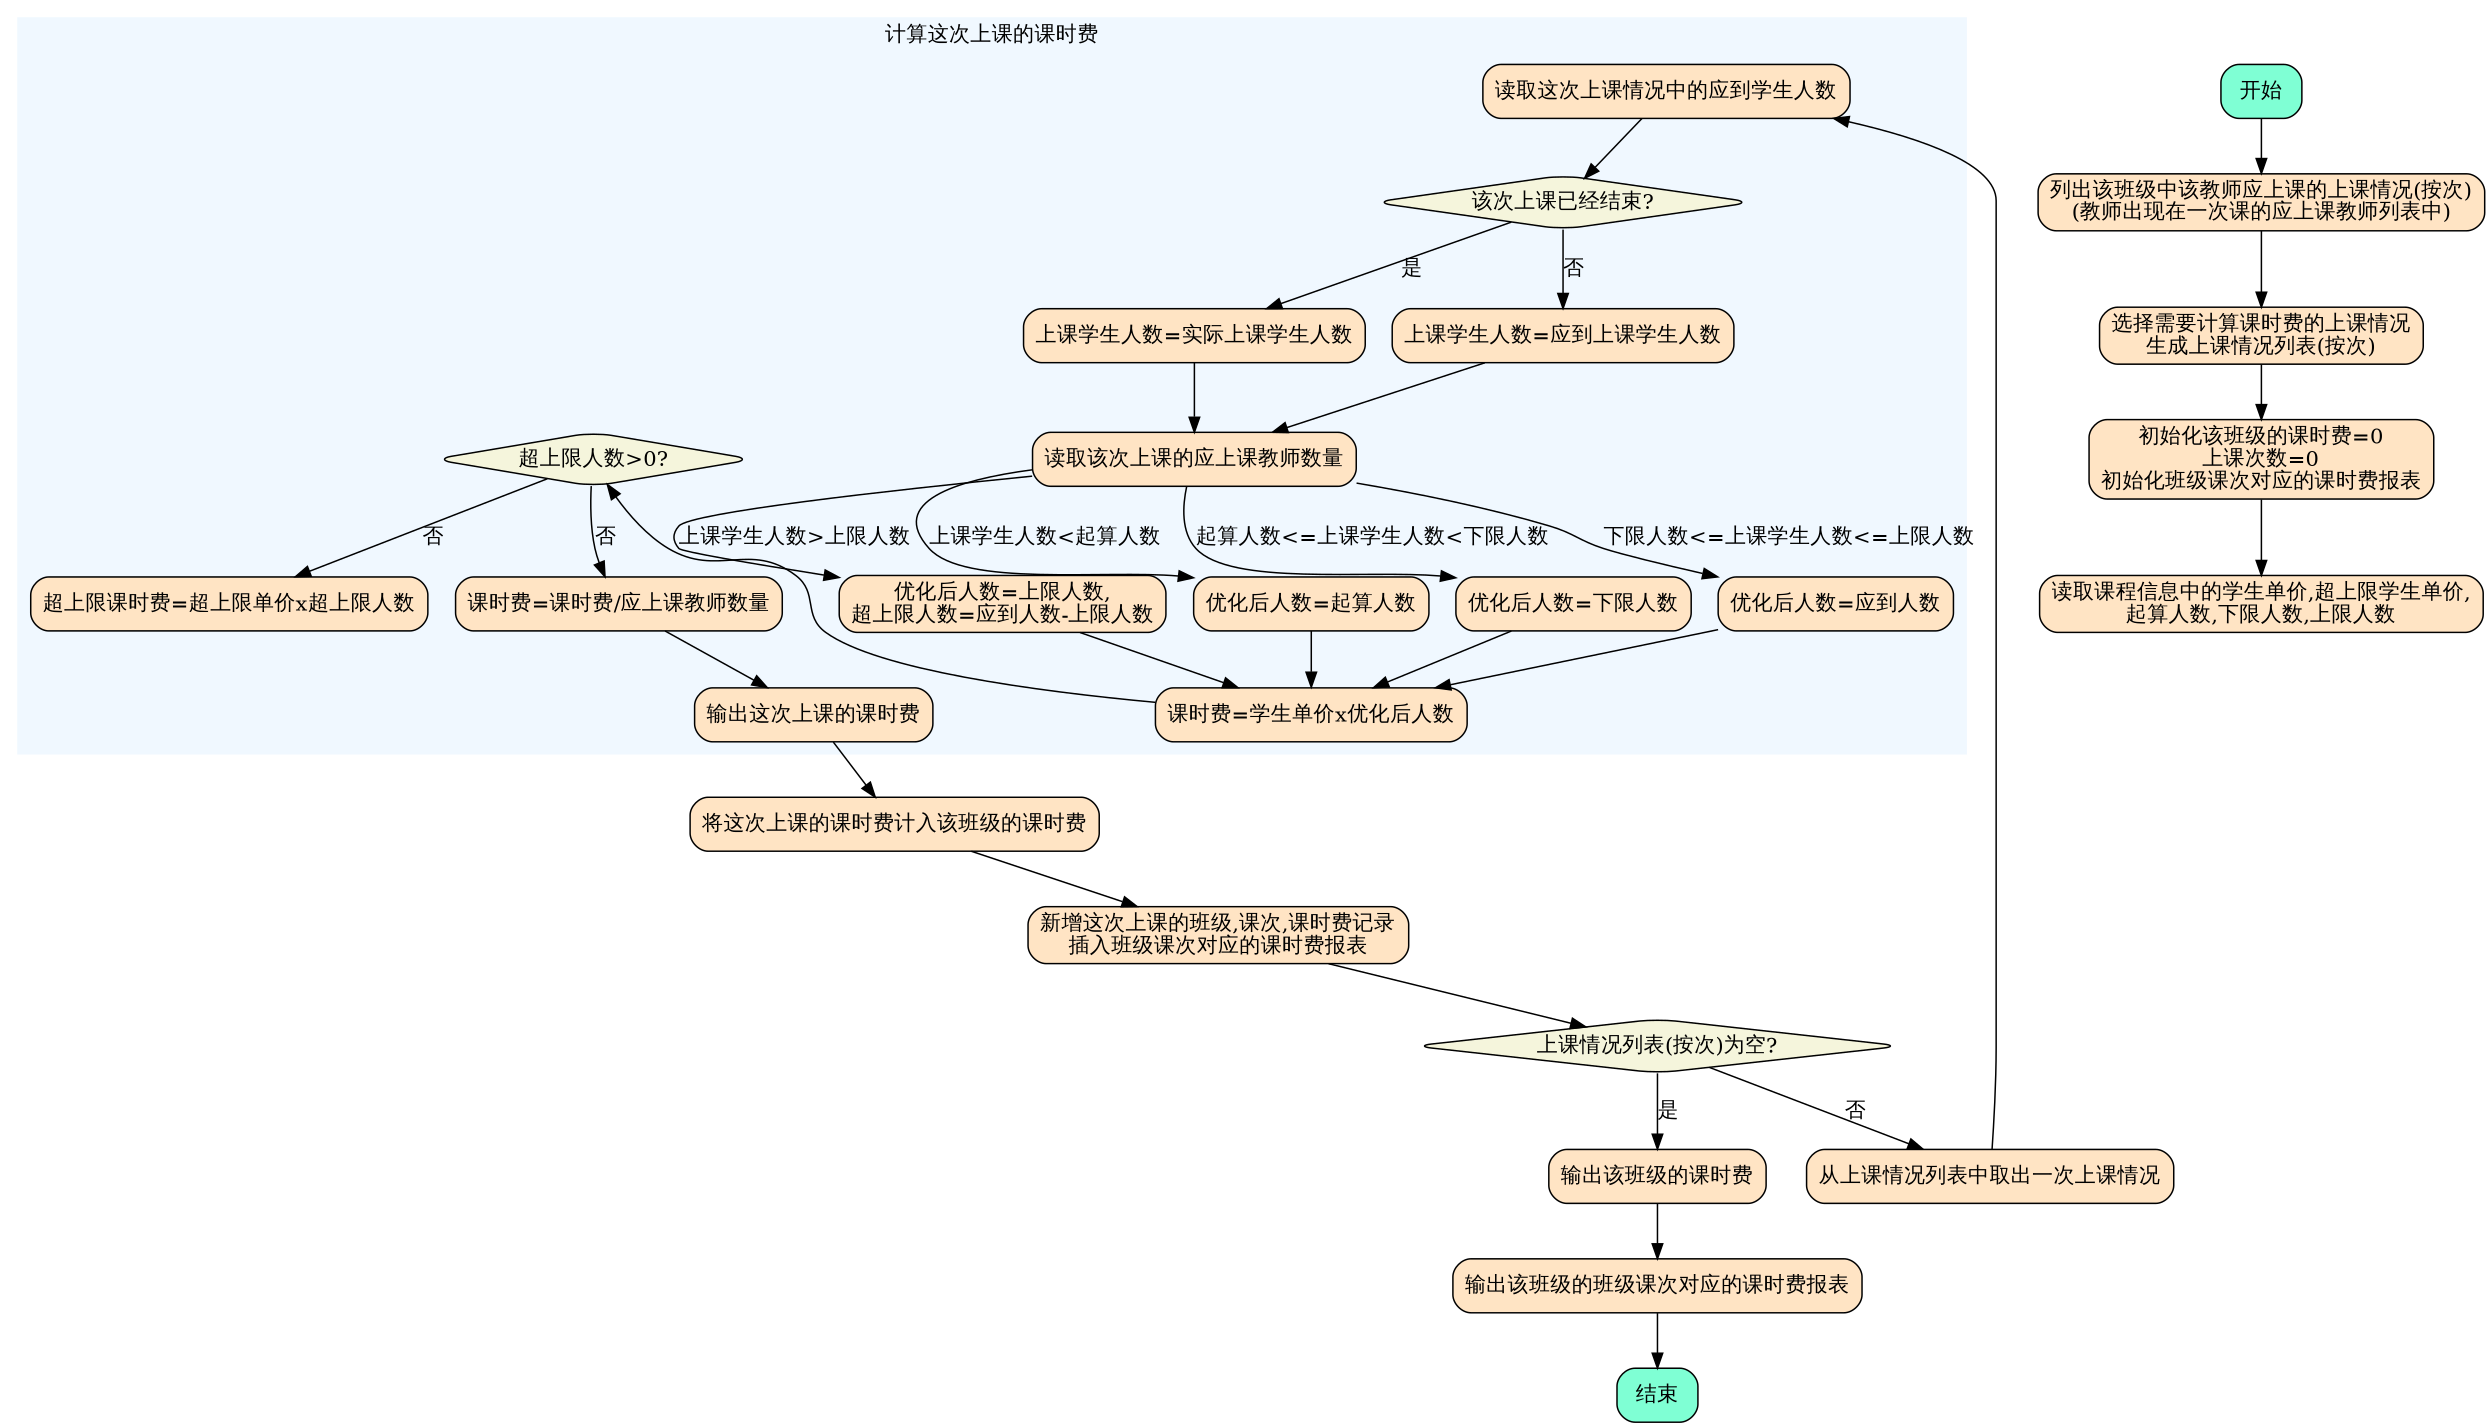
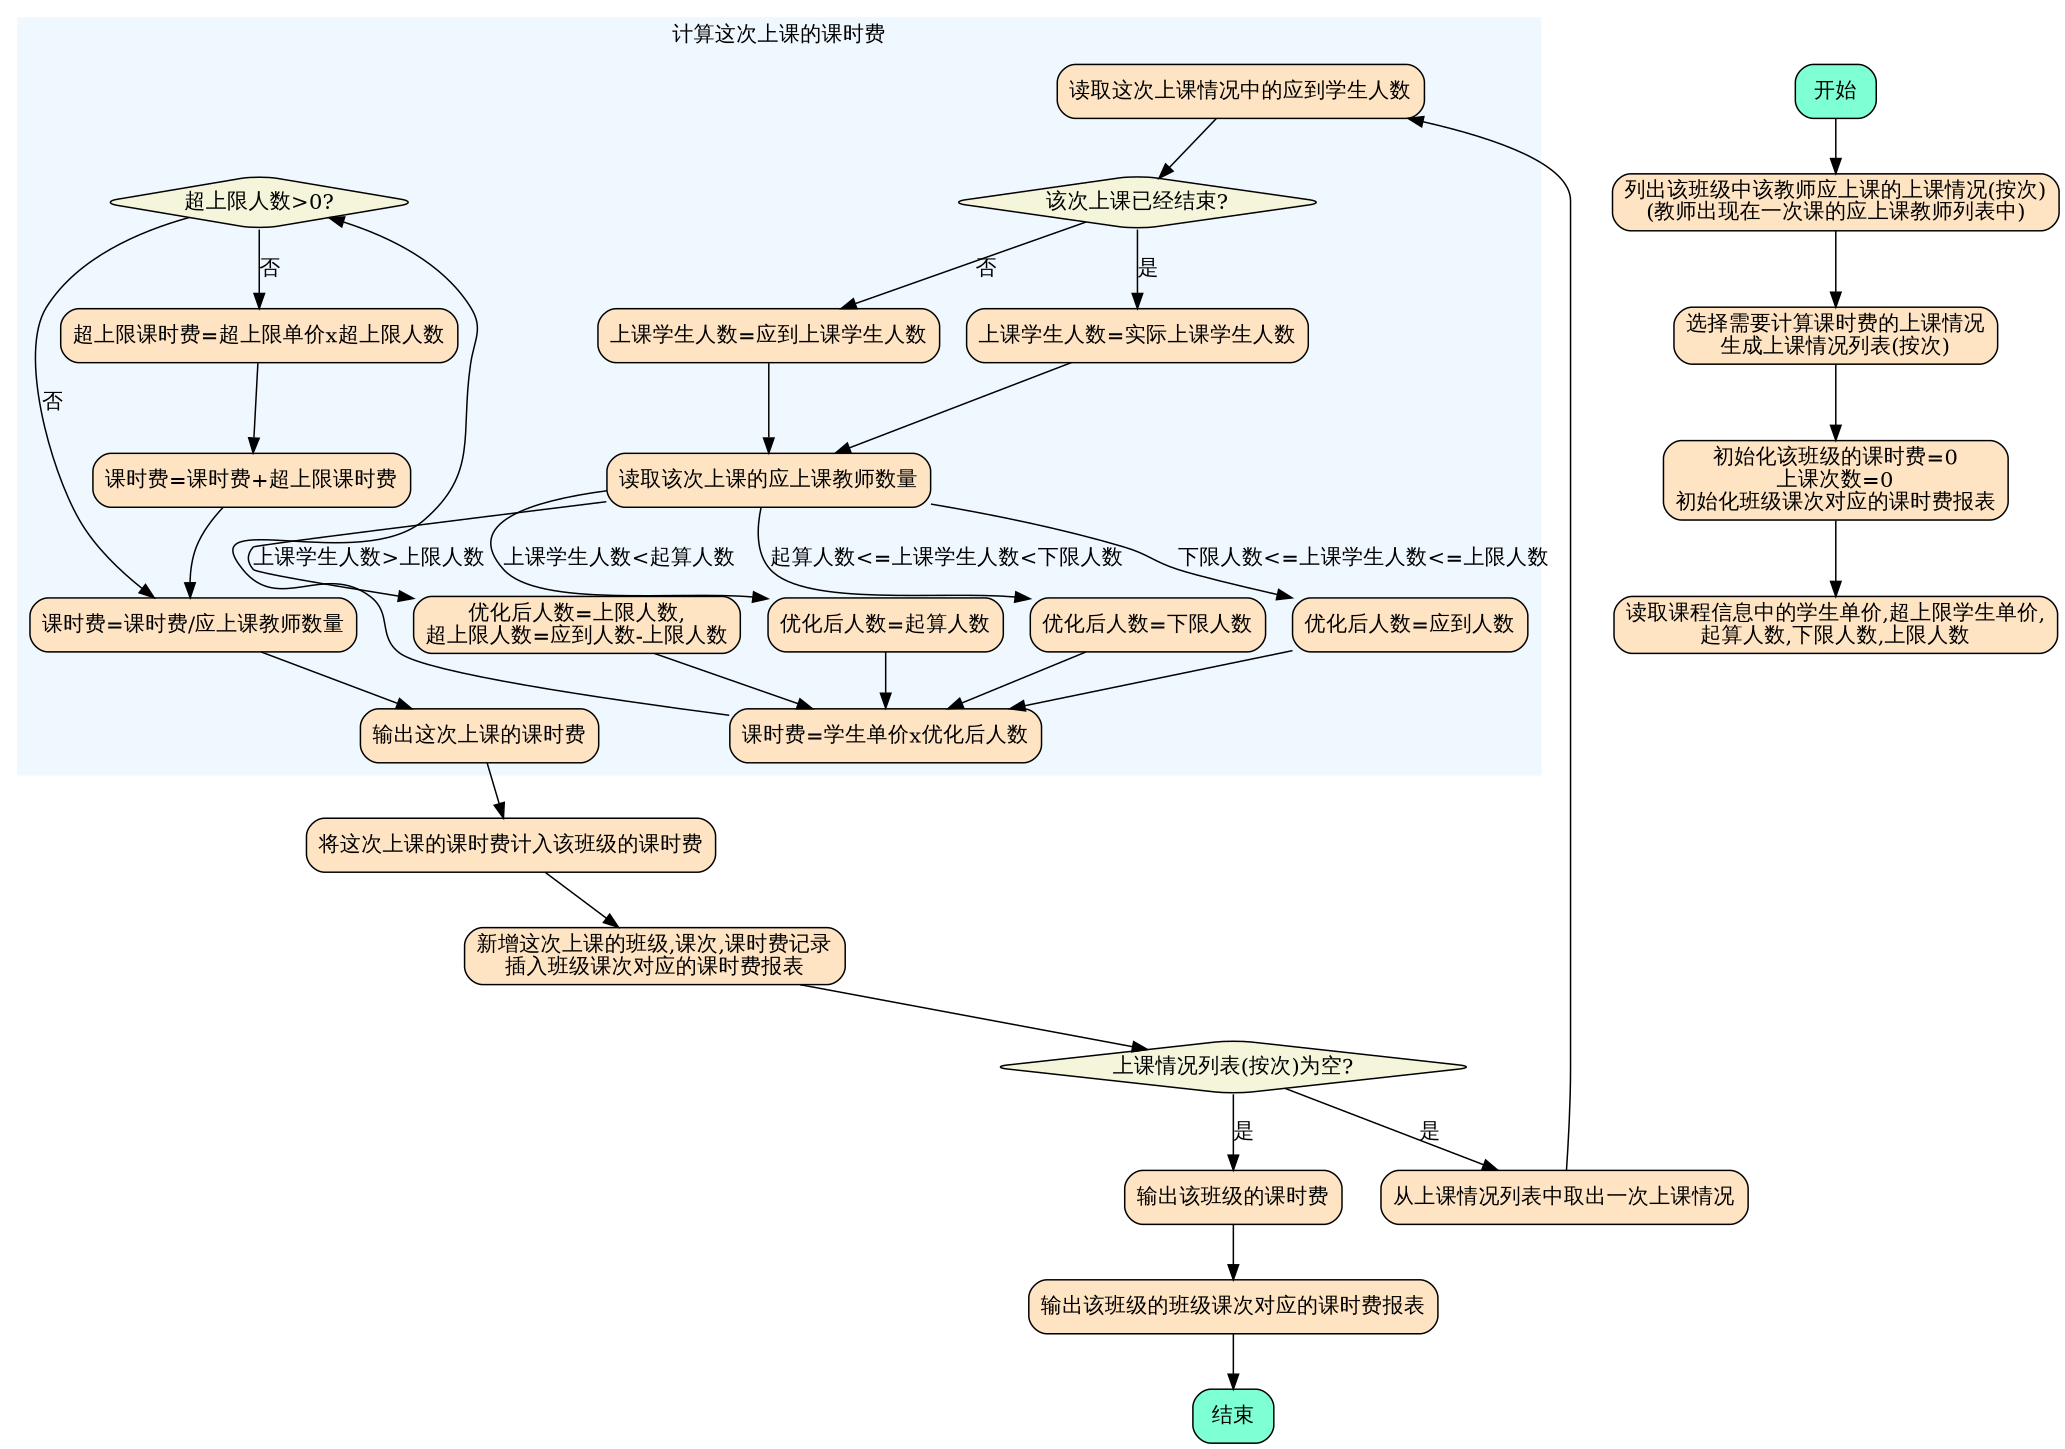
node "课时费=课时费+超上限课时费": added
edge "上课情况列表(按次)为空?" -> "从上课情况列表中取出一次上课情况": label "否" -> "是"
